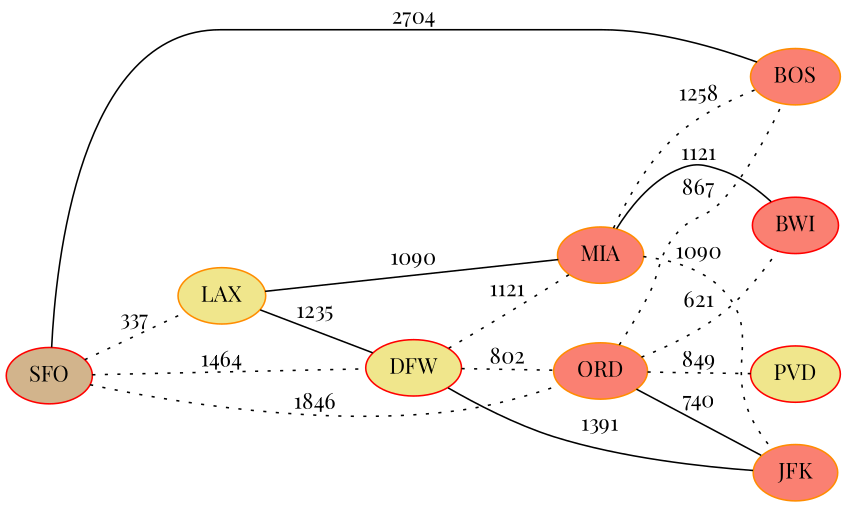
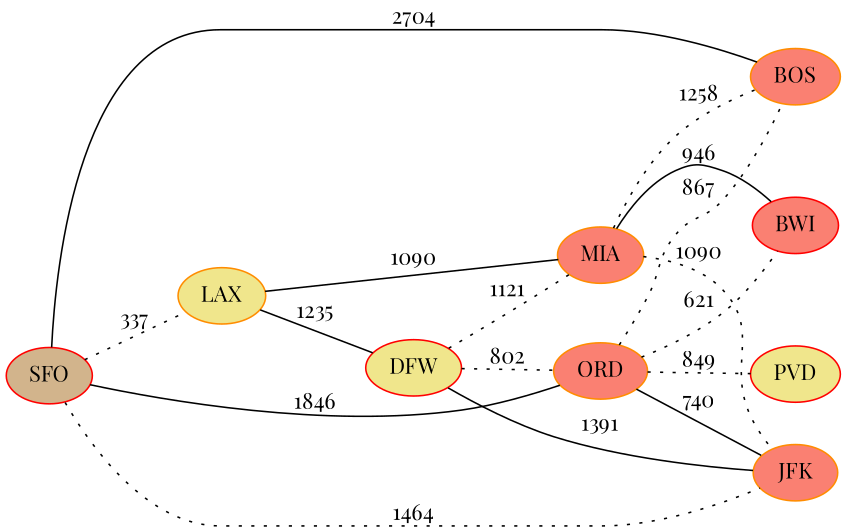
edge "BWI" -- "MIA": label "1121" -> "946"
edge "DFW" -- "SFO": now "JFK" -- "SFO"
edge "ORD" -- "SFO": style dotted -> solid
